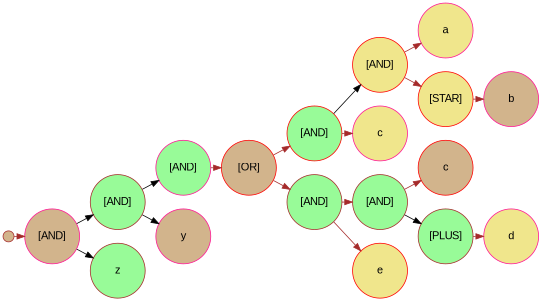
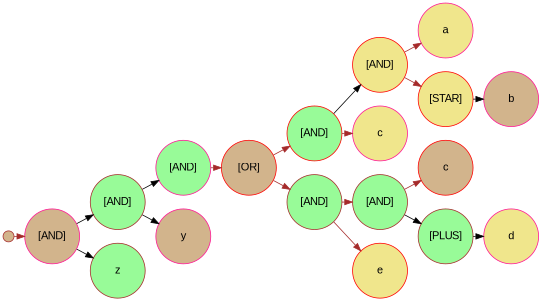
edge "[STAR]" -> "b": color brown -> black
edge "[PLUS]" -> "d": color brown -> black
